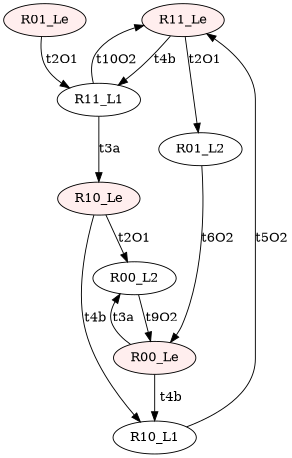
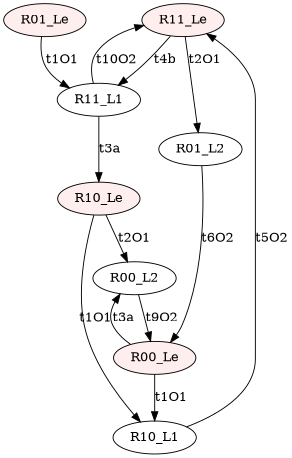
edge "R01_Le" -> "R11_L1": label "t2O1" -> "t1O1"
edge "R10_Le" -> "R10_L1": label "t4b" -> "t1O1"
edge "R00_Le" -> "R10_L1": label "t4b" -> "t1O1"
